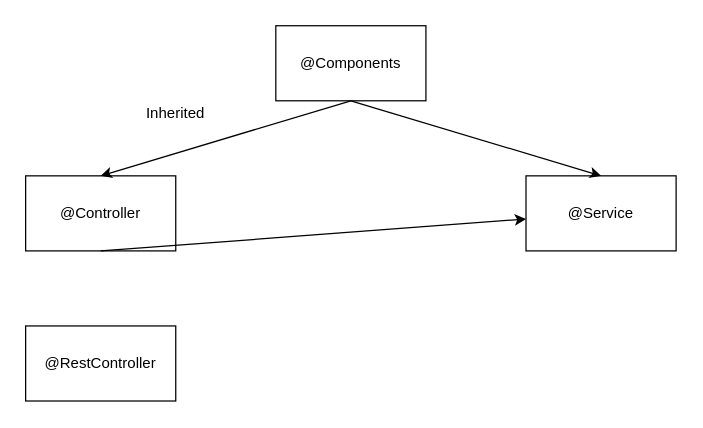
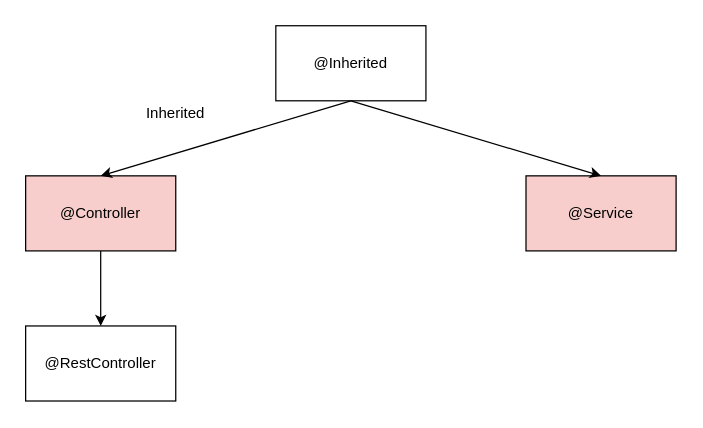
node "@Components": label "@Components" -> "@Inherited"
node "@Controller": fillcolor #ffffff -> #f8cecc
node "@Service": fillcolor #ffffff -> #f8cecc
edge "@Controller" -> "@Service": now "@Controller" -> "@RestController"
